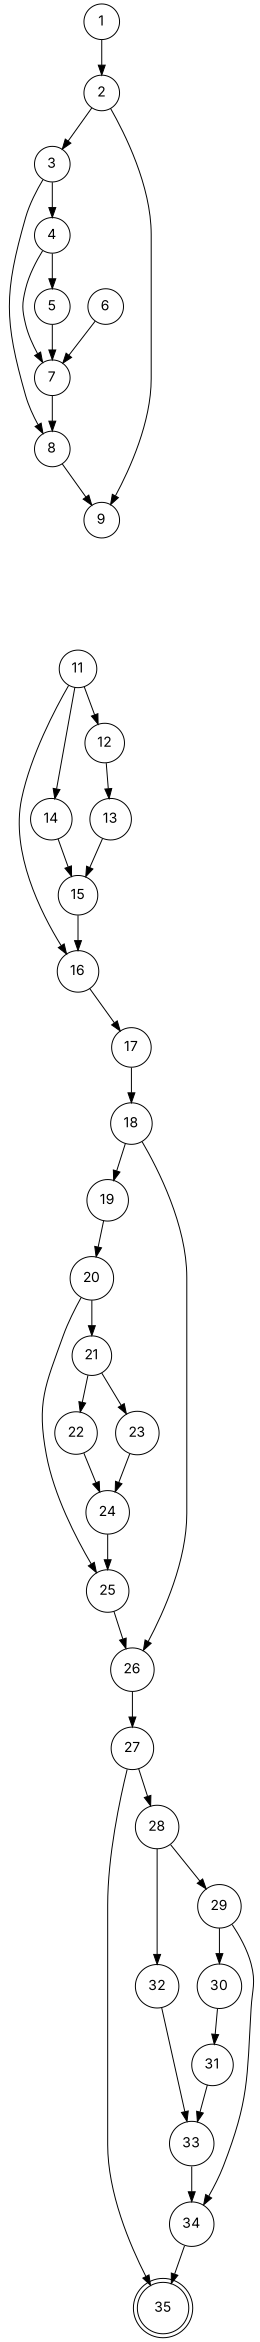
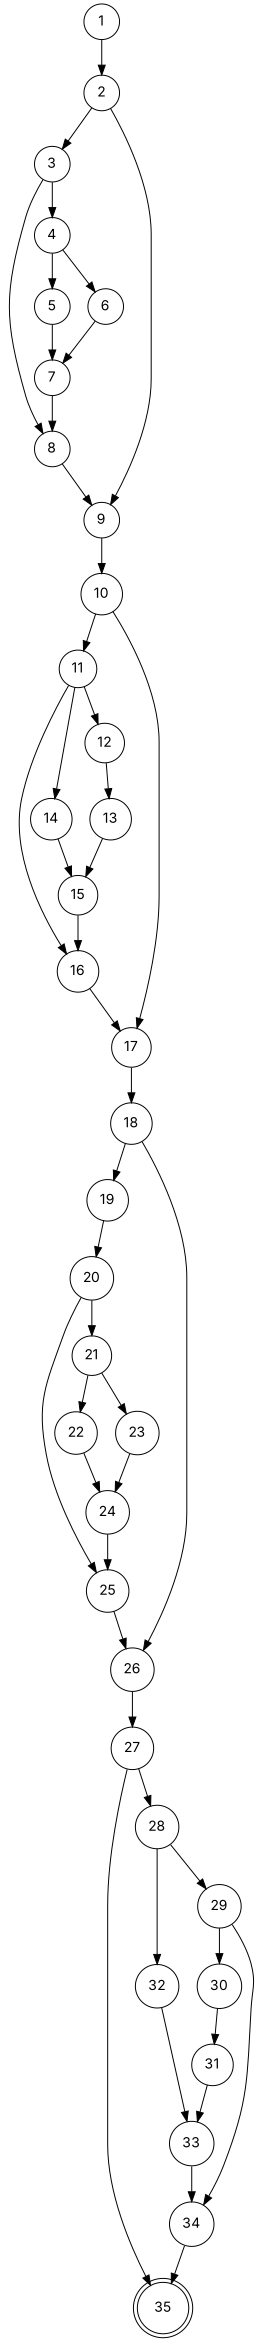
edge "4" -> "7": now "4" -> "6"
node "10": added
